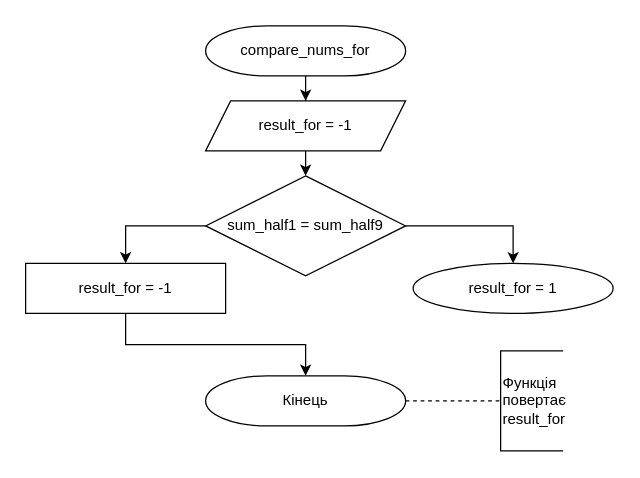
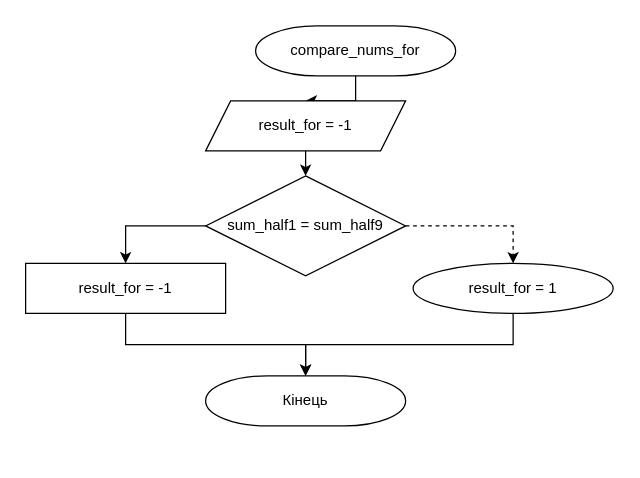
node "compare_nums_for": moved (306, 51) -> (356, 51)
edge "sum_half1 = sum_half9" -> "result_for = 1": style solid -> dashed
edge "result_for = 1" -> "Кінець": added
edge "Кінець" -- "Функція повертає result_for": removed
node "Функція повертає result_for": removed
